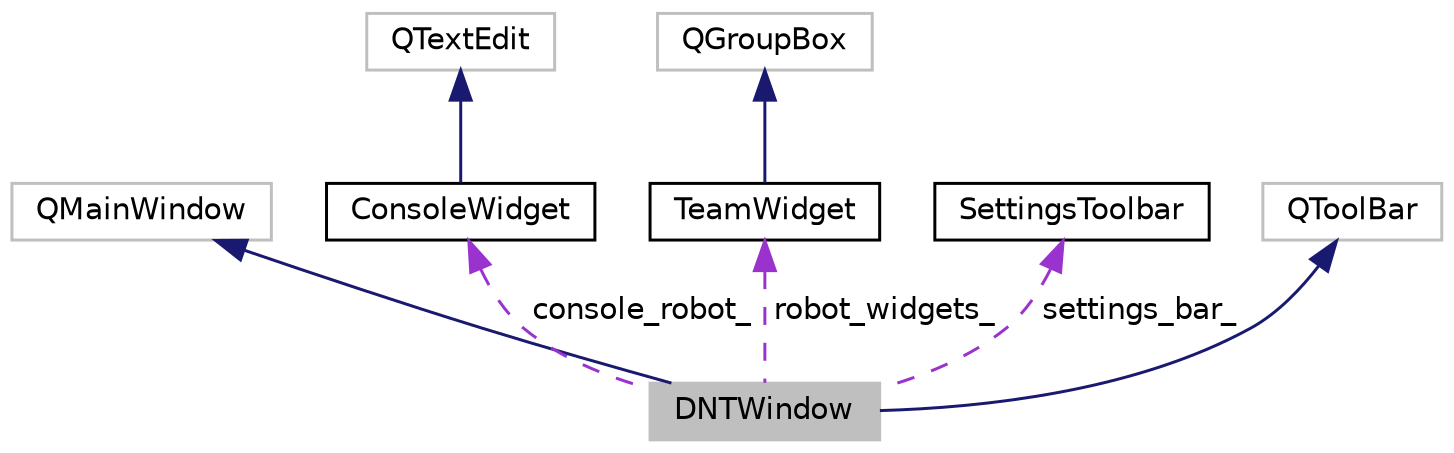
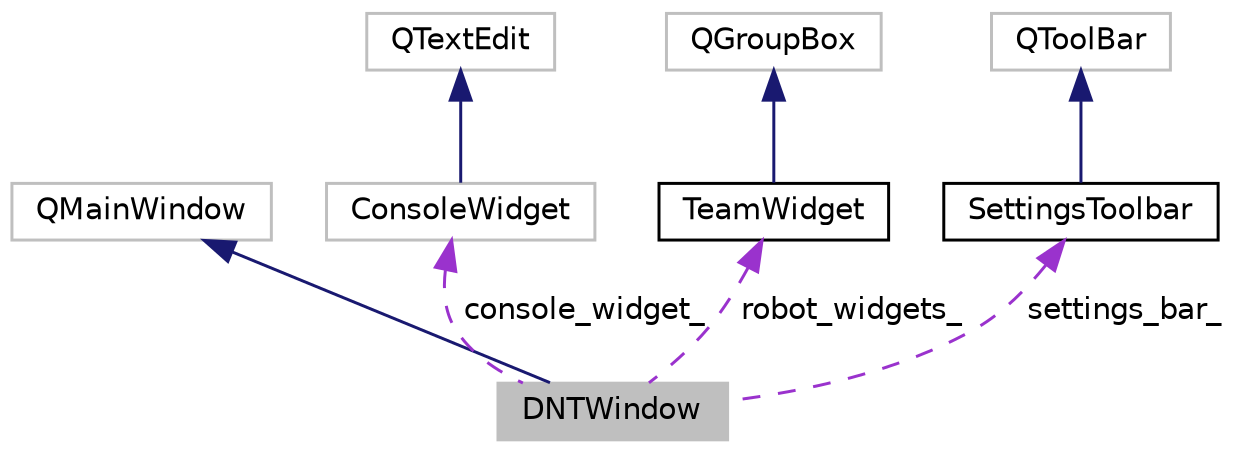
node "ConsoleWidget": color black -> grey75
edge "DNTWindow" -> "ConsoleWidget": label " console_robot_" -> " console_widget_"
edge "DNTWindow" -> "QToolBar": now "SettingsToolbar" -> "QToolBar"
